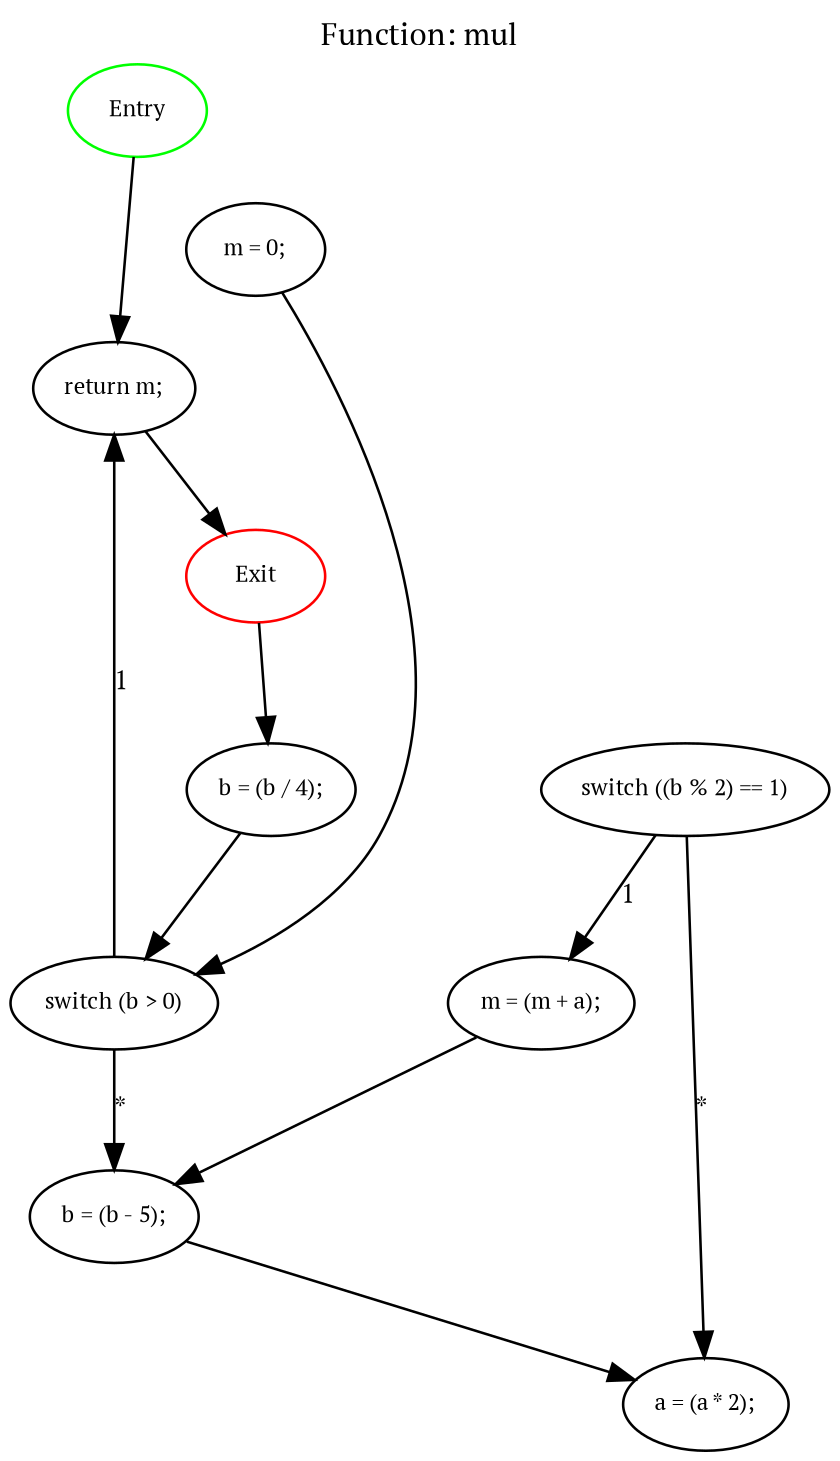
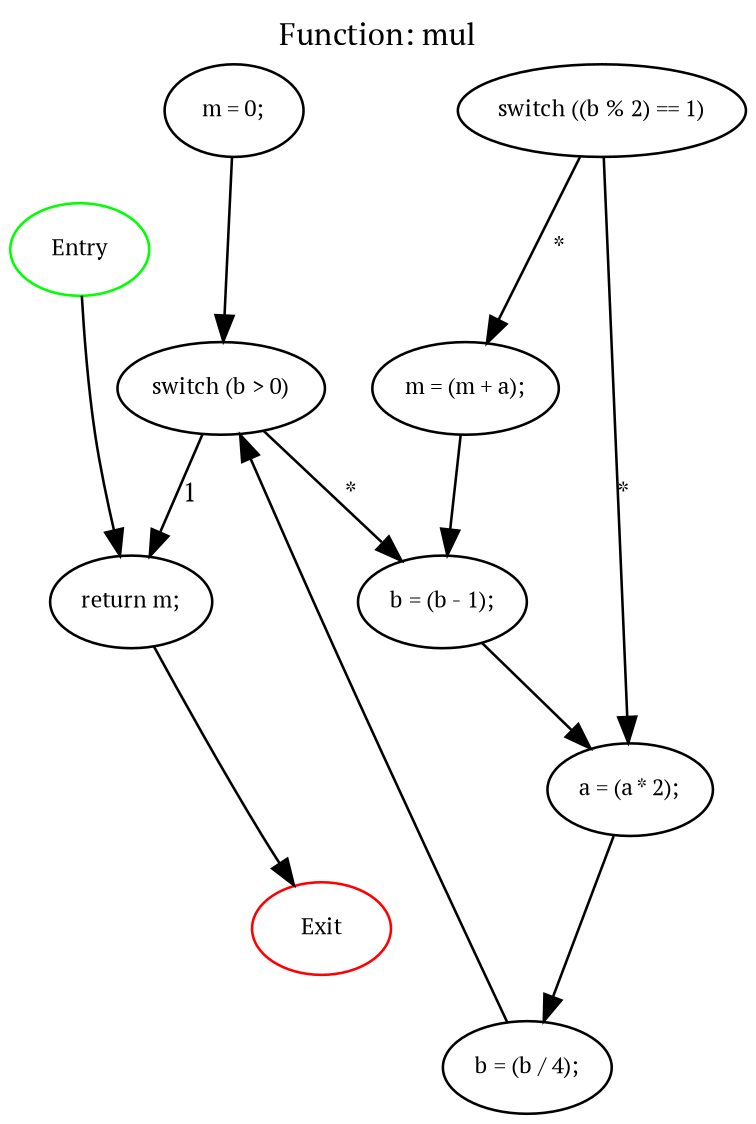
edge "Exit" -> "b = (b / 4);": now "a = (a * 2);" -> "b = (b / 4);"
edge "switch ((b % 2) == 1)" -> "m = (m + a);": label "1" -> "*"
node "b = (b - 5);": label "b = (b - 5);" -> "b = (b - 1);"
